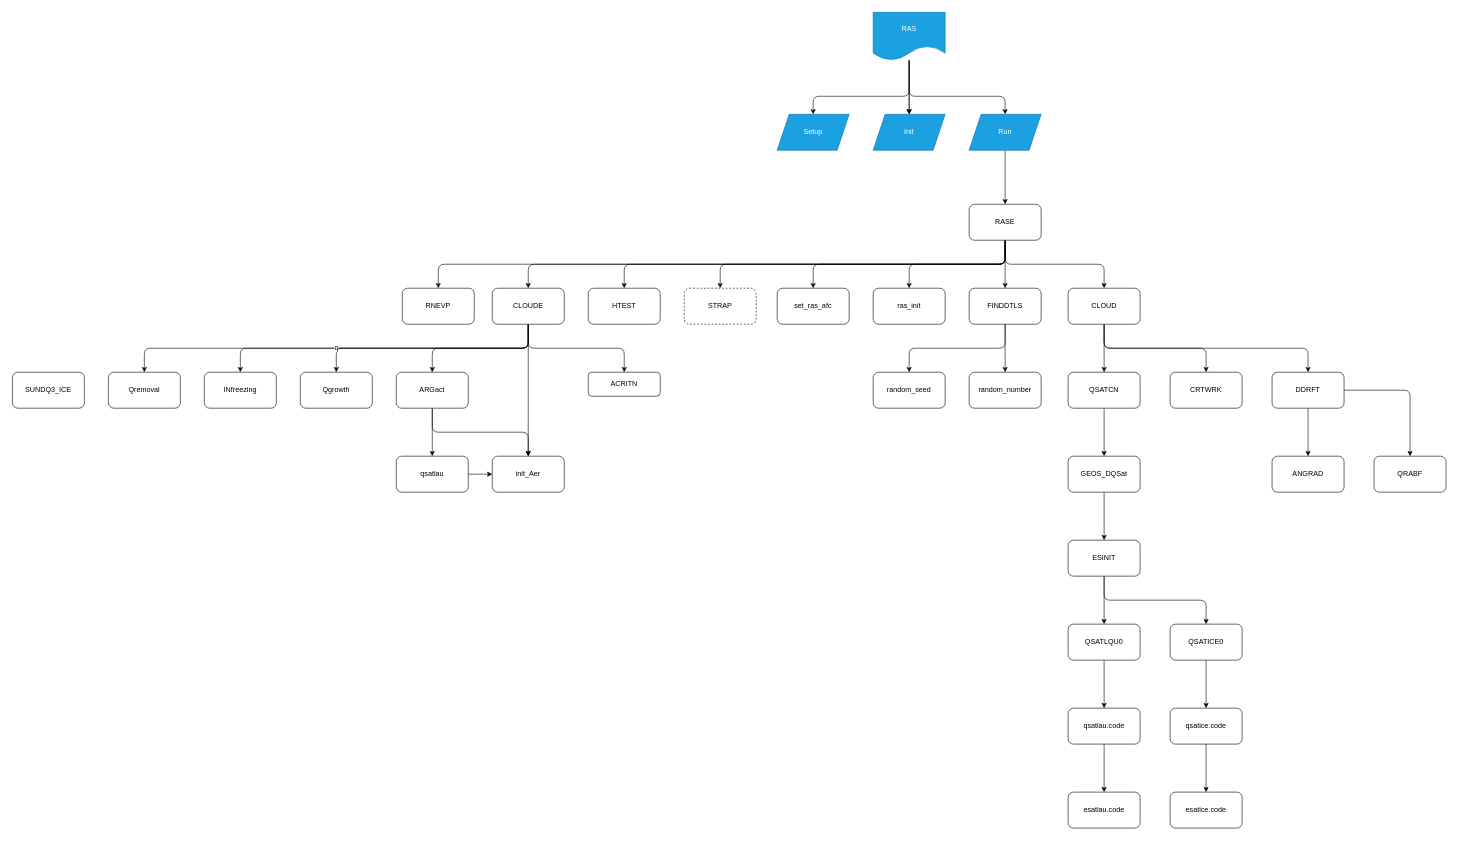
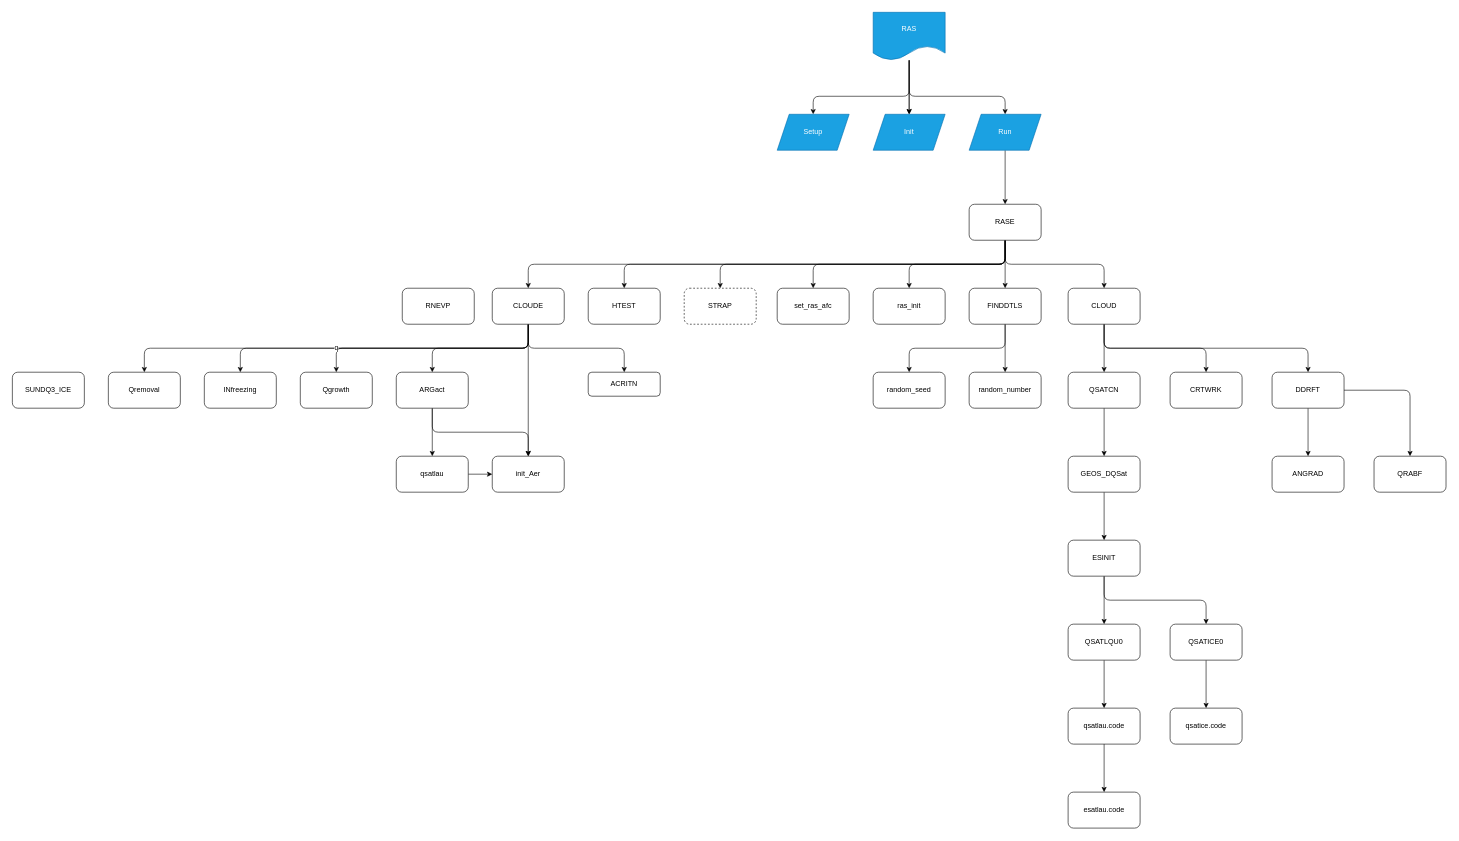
edge "RASE" -> "RNEVP": removed
edge "qsatice.code" -> "esatice.code": removed
node "esatice.code": removed
